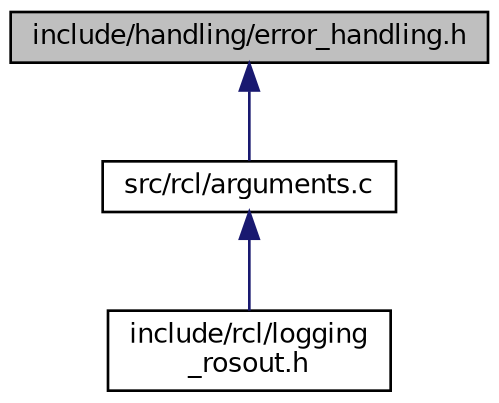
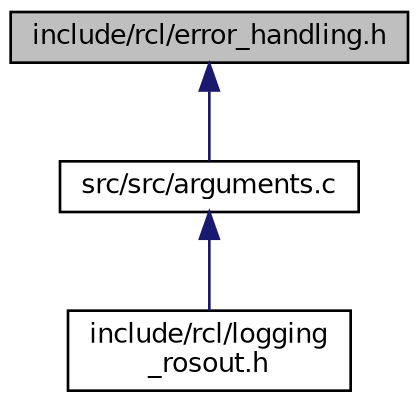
node "include/handling/error_handling.h": label "include/handling/error_handling.h" -> "include/rcl/error_handling.h"
node "src/rcl/arguments.c": label "src/rcl/arguments.c" -> "src/src/arguments.c"
